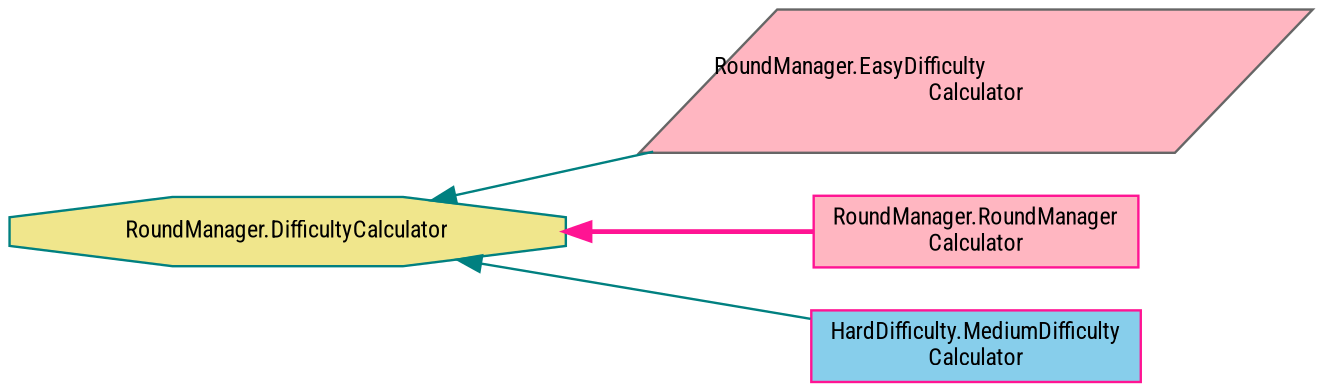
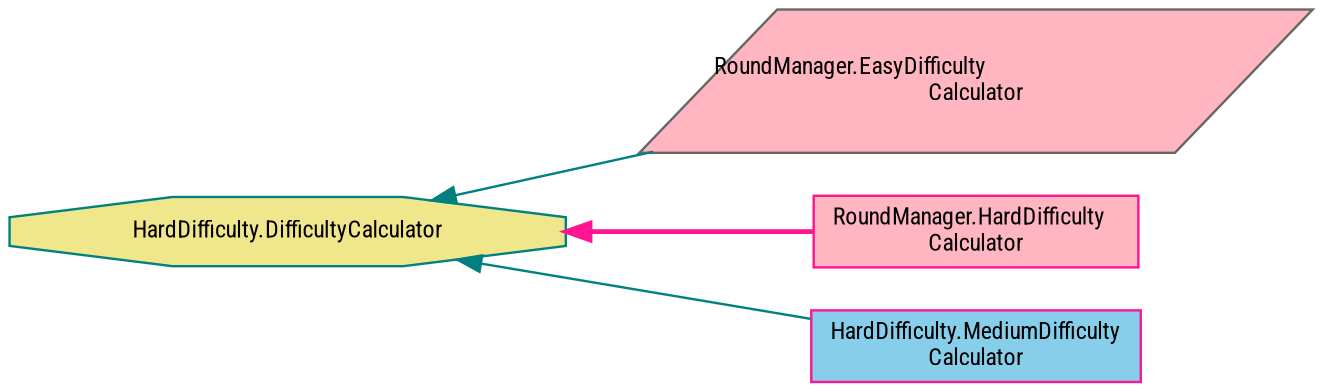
node "RoundManager.DifficultyCalculator": label "RoundManager.DifficultyCalculator" -> "HardDifficulty.DifficultyCalculator"
node "RoundManager.RoundManager Calculator": label "RoundManager.RoundManager Calculator" -> "RoundManager.HardDifficulty Calculator"
